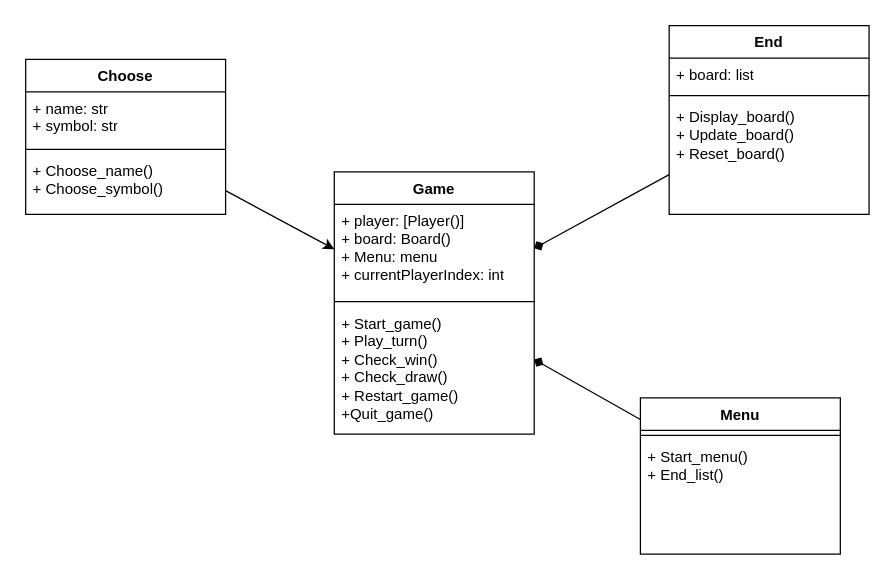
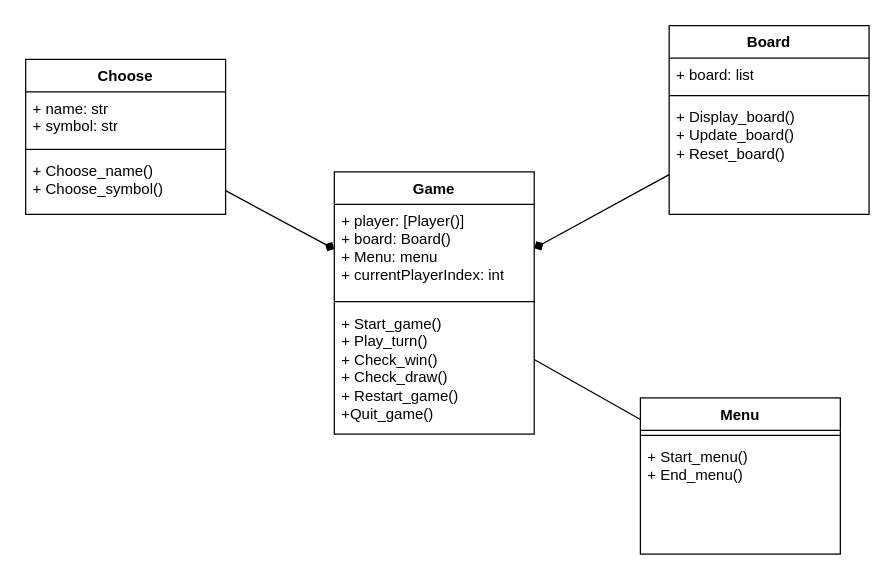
node "End": label "End" -> "Board"
edge "Choose" -> "Game": arrowhead classic -> diamond
edge "Menu" -> "Game": arrowhead diamond -> none
node "+ Start_menu() + End_list()": label "+ Start_menu() + End_list()" -> "+ Start_menu() + End_menu()"
